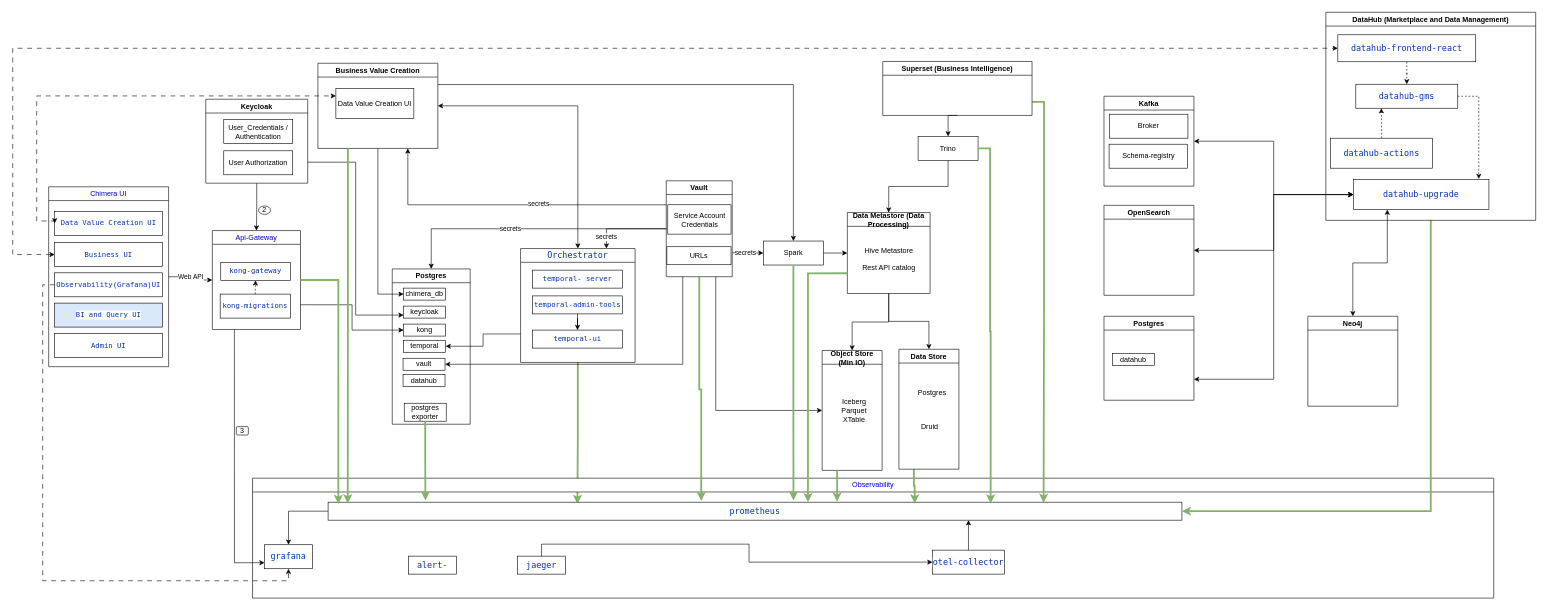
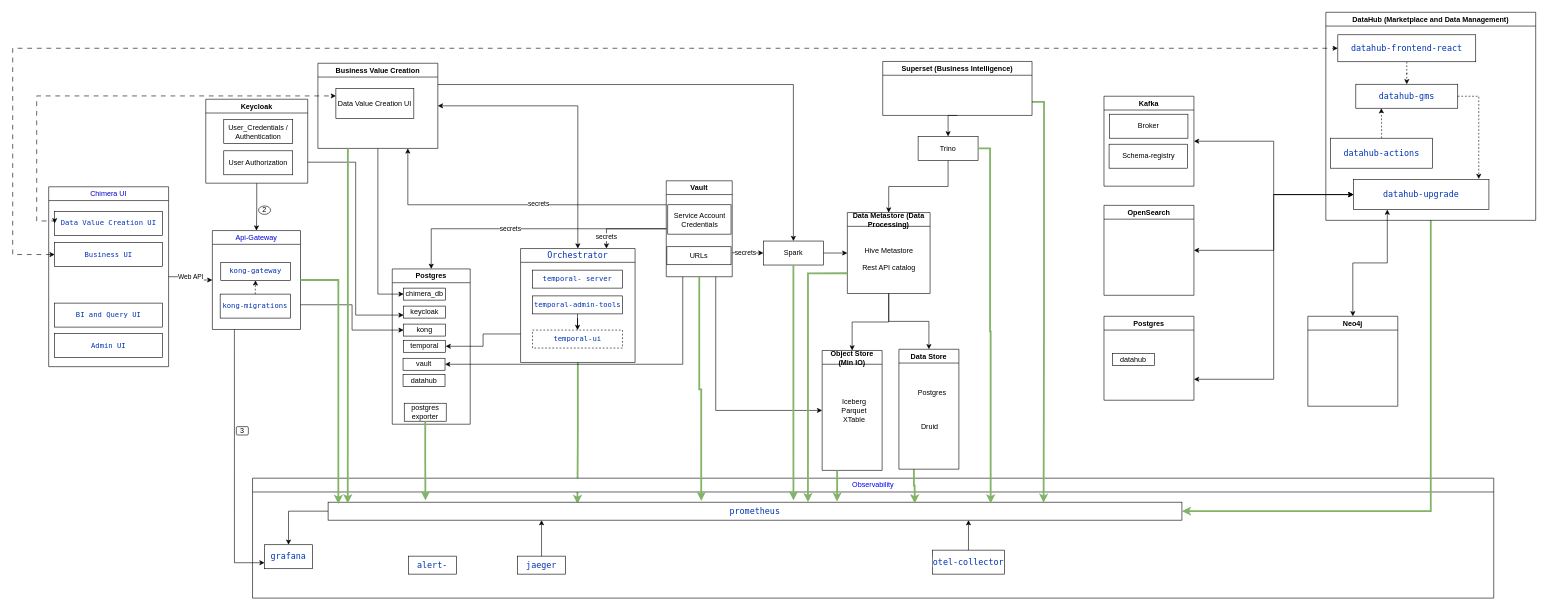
node "Observability(Grafana)UI": removed
node "BI and Query UI": fillcolor #dae8fc -> #ffffff
node "temporal-ui": style solid -> dashed
edge "jaeger" -> "otel-collector": now "jaeger" -> "prometheus"
edge "Observability(Grafana)UI" -> "grafana": removed
